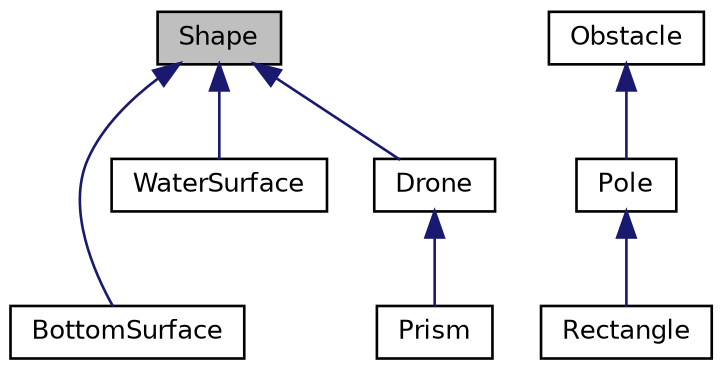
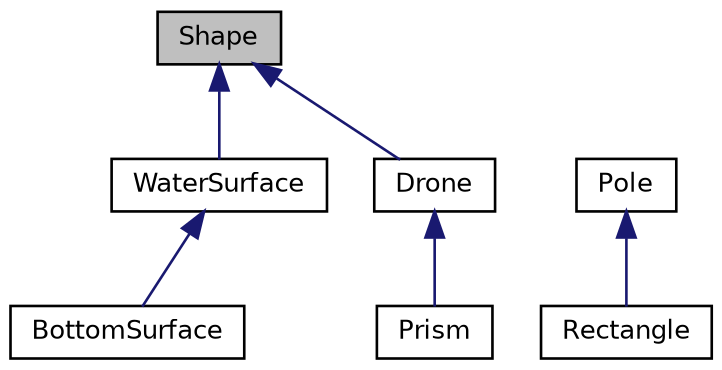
node "Obstacle": removed
edge "BottomSurface" -> "Shape": now "BottomSurface" -> "WaterSurface"
